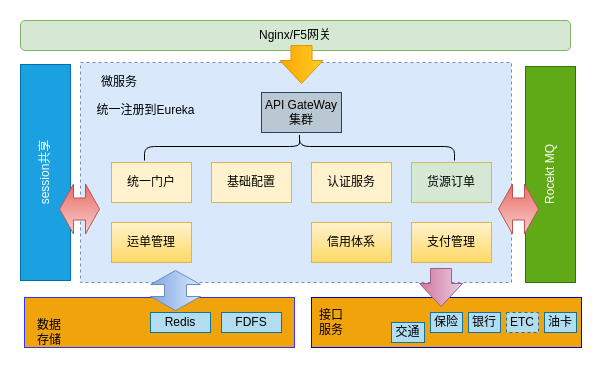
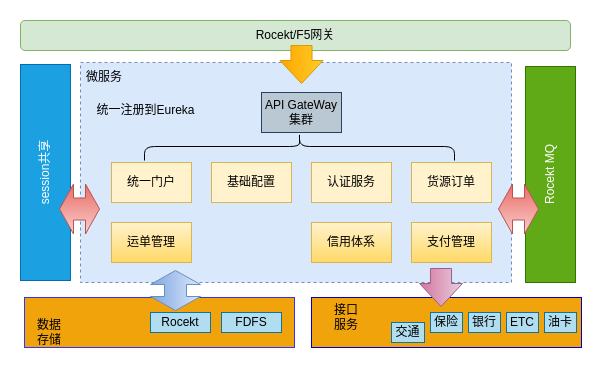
node "Nginx/F5网关": label "Nginx/F5网关" -> "Rocekt/F5网关"
node "微服务": moved (120, 83) -> (105, 78)
node "货源订单": fillcolor #d5e8d4 -> #fff2cc
node "Redis": label "Redis" -> "Rocekt"
node "接口服务": moved (332, 323) -> (347, 318)
node "ETC": style dashed -> solid
